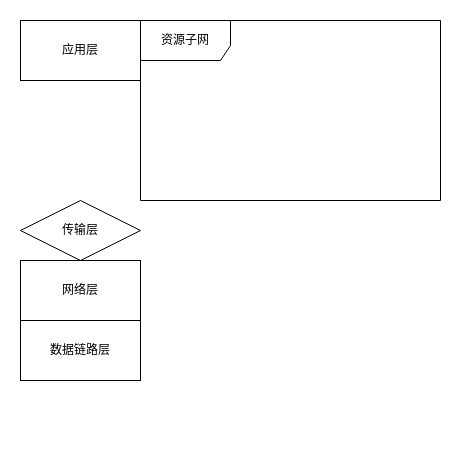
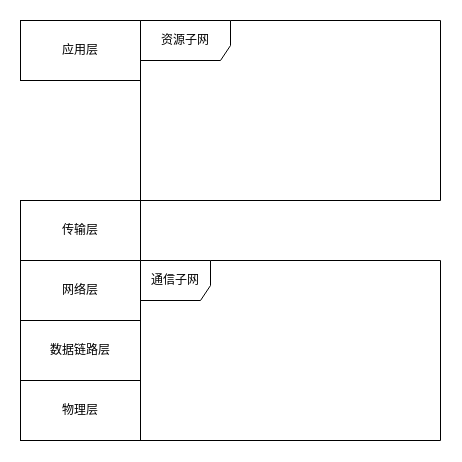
node "传输层": shape diamond -> rectangle
node "通信子网": added
node "物理层": added
